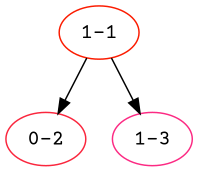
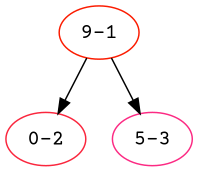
node "1-1": label "1-1" -> "9-1"
node "1-3": label "1-3" -> "5-3"
